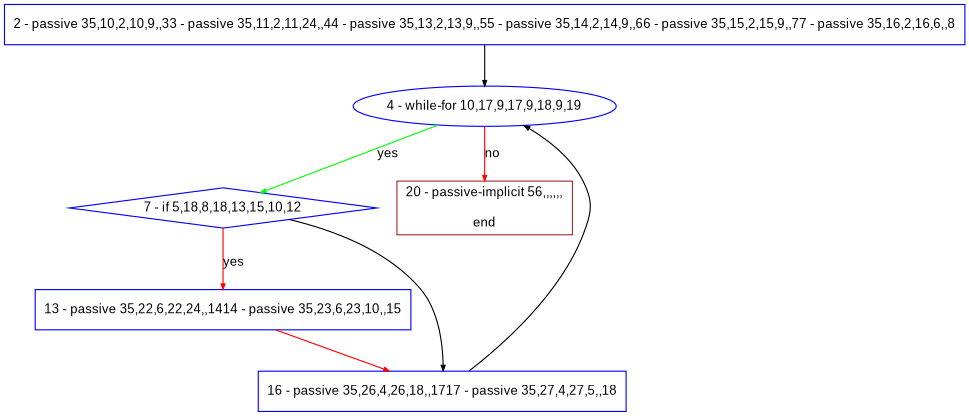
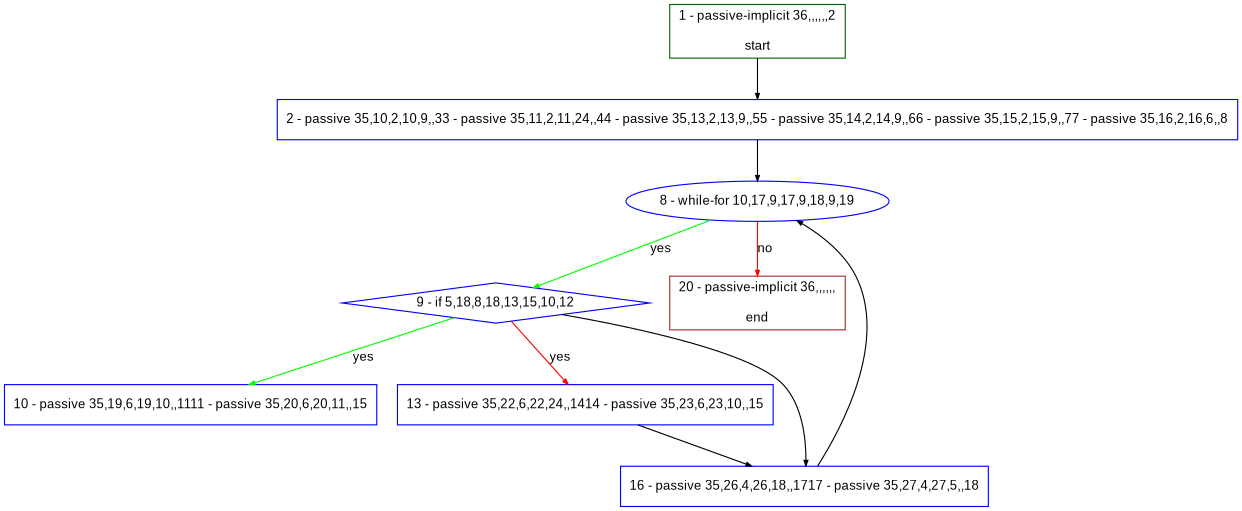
node "1 - passive-implicit 36,,,,,,2 start": added
node "4 - while-for 10,17,9,17,9,18,9,19": label "4 - while-for 10,17,9,17,9,18,9,19" -> "8 - while-for 10,17,9,17,9,18,9,19"
node "7 - if 5,18,8,18,13,15,10,12": label "7 - if 5,18,8,18,13,15,10,12" -> "9 - if 5,18,8,18,13,15,10,12"
node "20 - passive-implicit 56,,,,,, end": label "20 - passive-implicit 56,,,,,, end" -> "20 - passive-implicit 36,,,,,, end"
edge "13 - passive 35,22,6,22,24,,1414 - passive 35,23,6,23,10,,15" -> "16 - passive 35,26,4,26,18,,1717 - passive 35,27,4,27,5,,18": color #ff0000 -> #000000
node "10 - passive 35,19,6,19,10,,1111 - passive 35,20,6,20,11,,15": added
